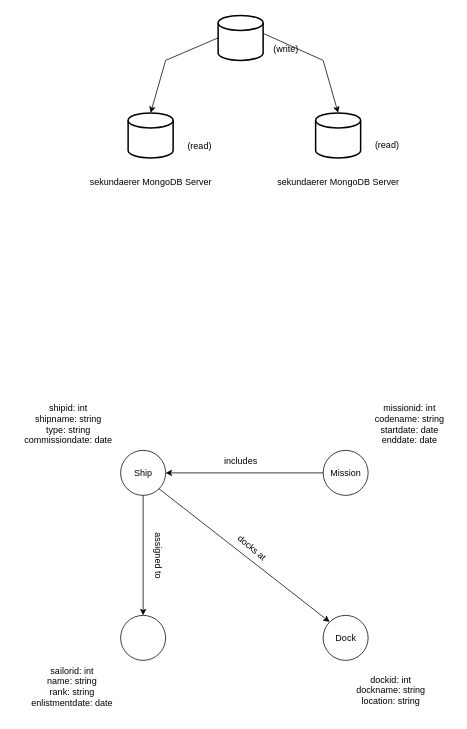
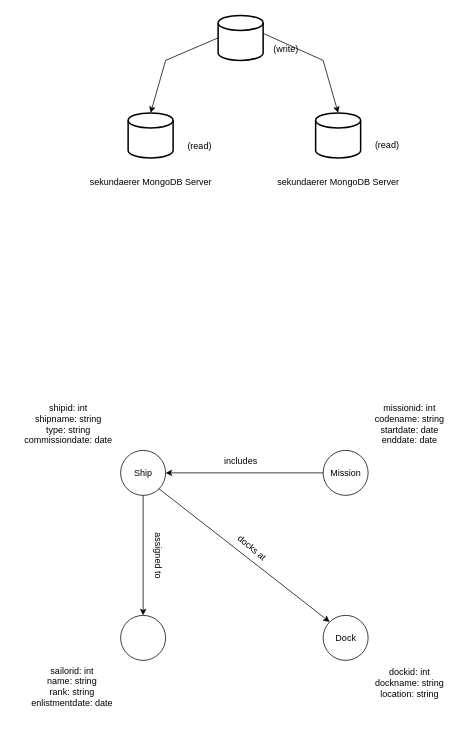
node "dockid: int dockname: string location: string": moved (390, 690) -> (409, 683)
